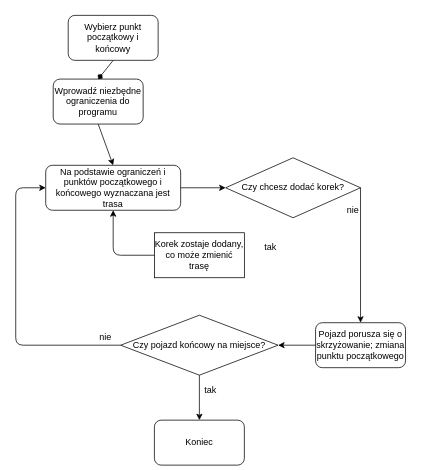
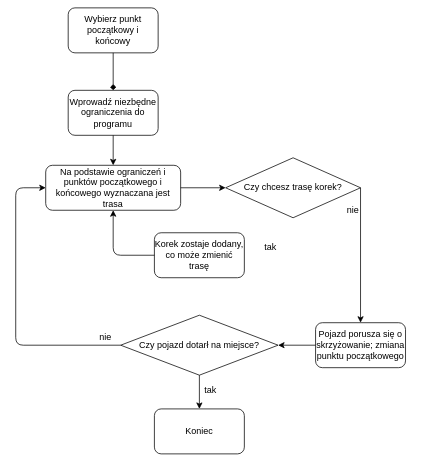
node "Wybierz punkt początkowy i końcowy": moved (113, 38) -> (113, 30)
node "Wprowadź niezbędne ograniczenia do programu": moved (98, 102) -> (113, 113)
node "Czy chcesz dodać korek?": label "Czy chcesz dodać korek?" -> "Czy chcesz trasę korek?"
node "Korek zostaje dodany, co może zmienić trasę": shape rectangle -> rounded rectangle
node "Czy pojazd końcowy na miejsce?": label "Czy pojazd końcowy na miejsce?" -> "Czy pojazd dotarł na miejsce?"
node "Koniec": moved (199, 443) -> (199, 432)
